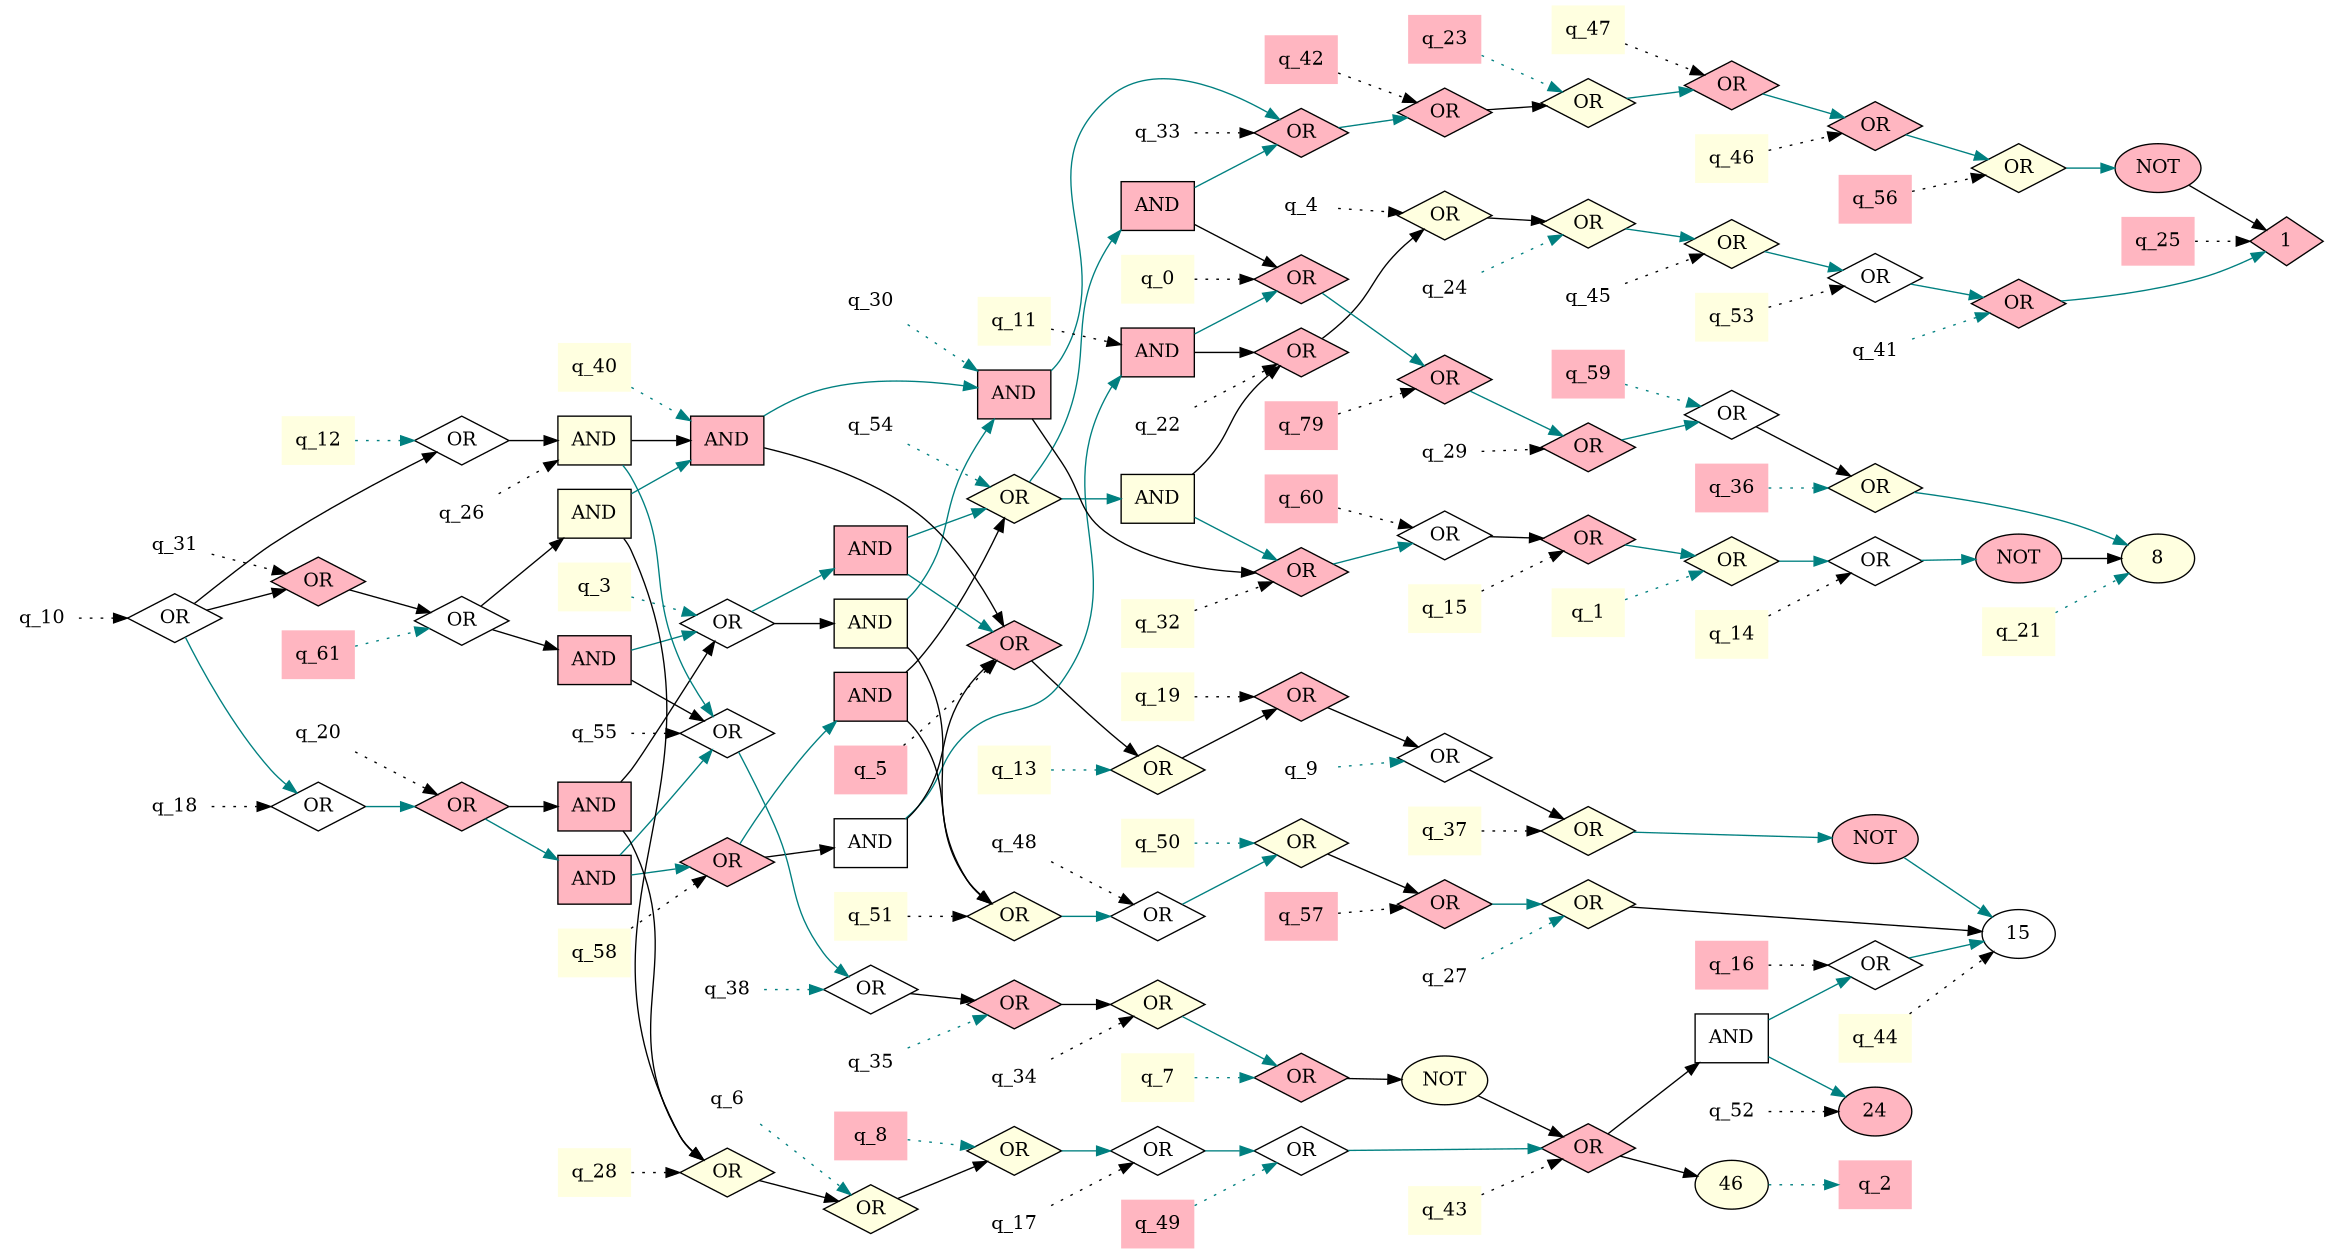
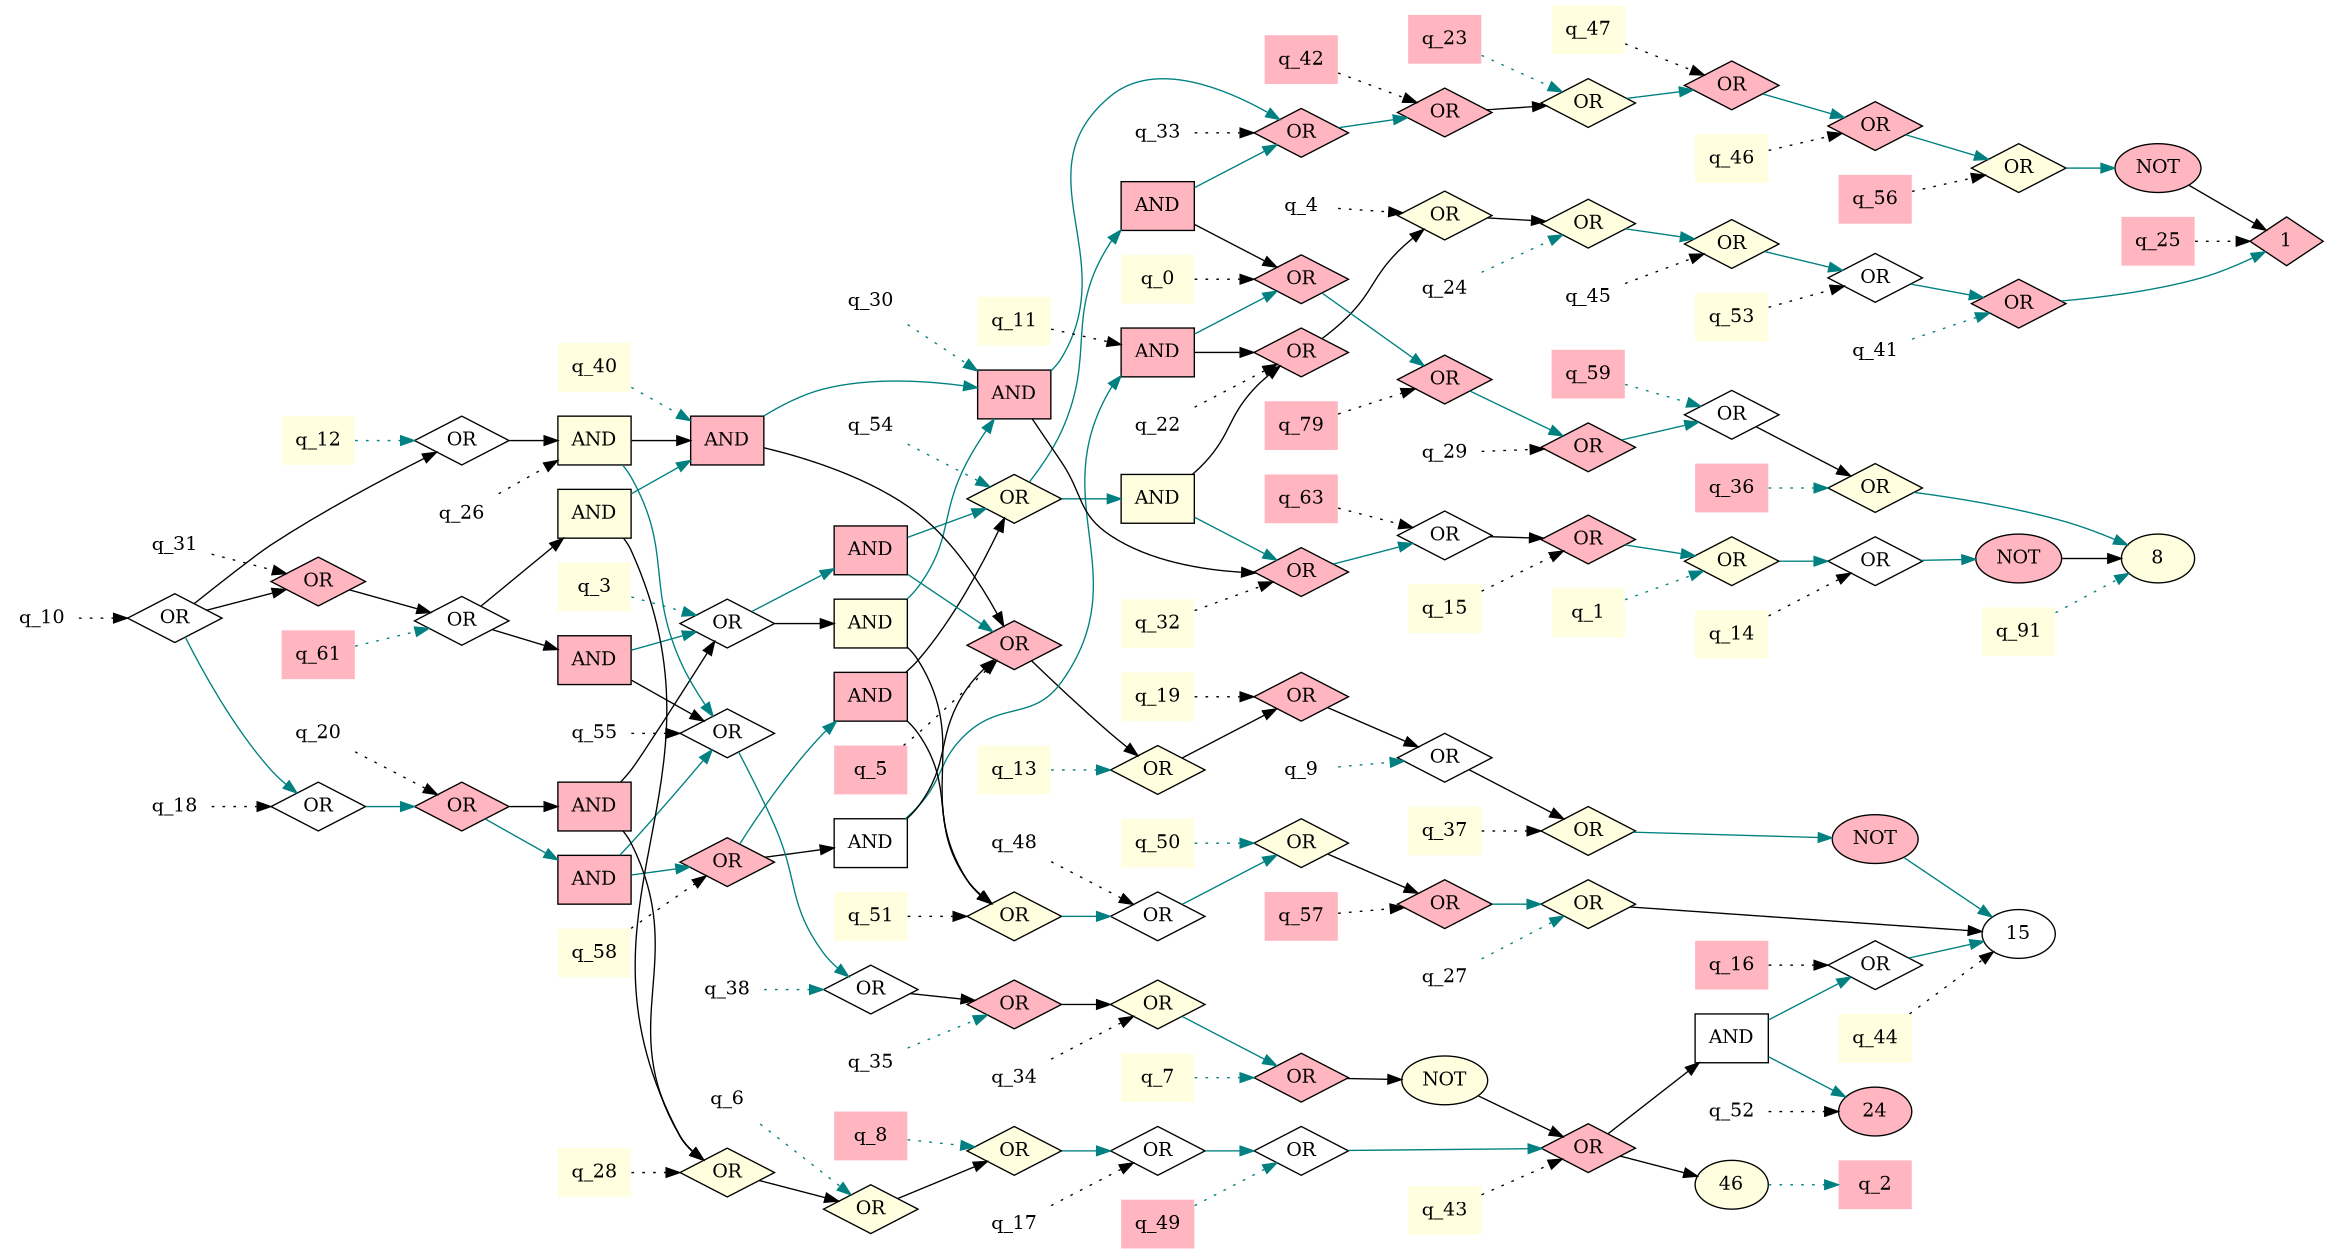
node "q_60": label "q_60" -> "q_63"
node "q_21": label "q_21" -> "q_91"
